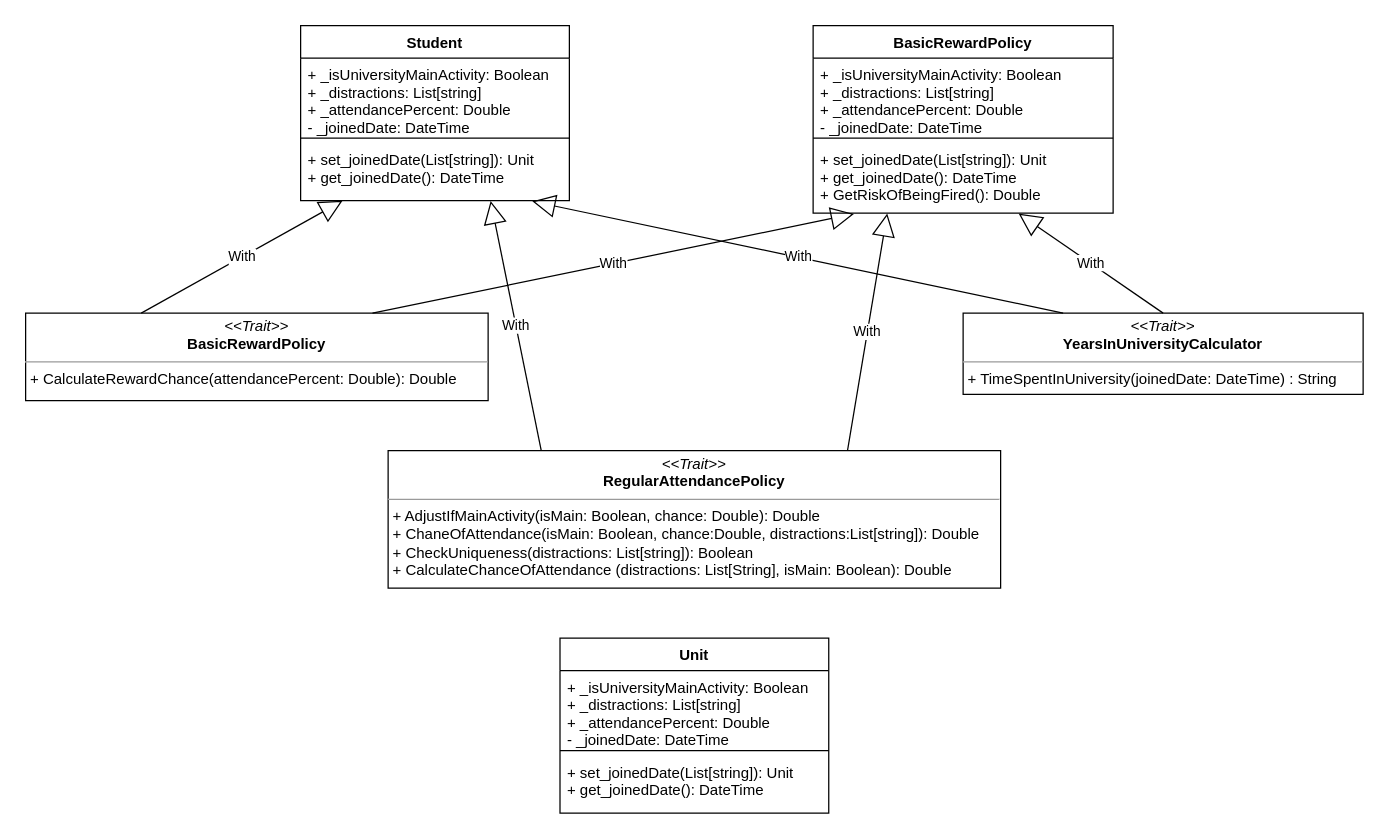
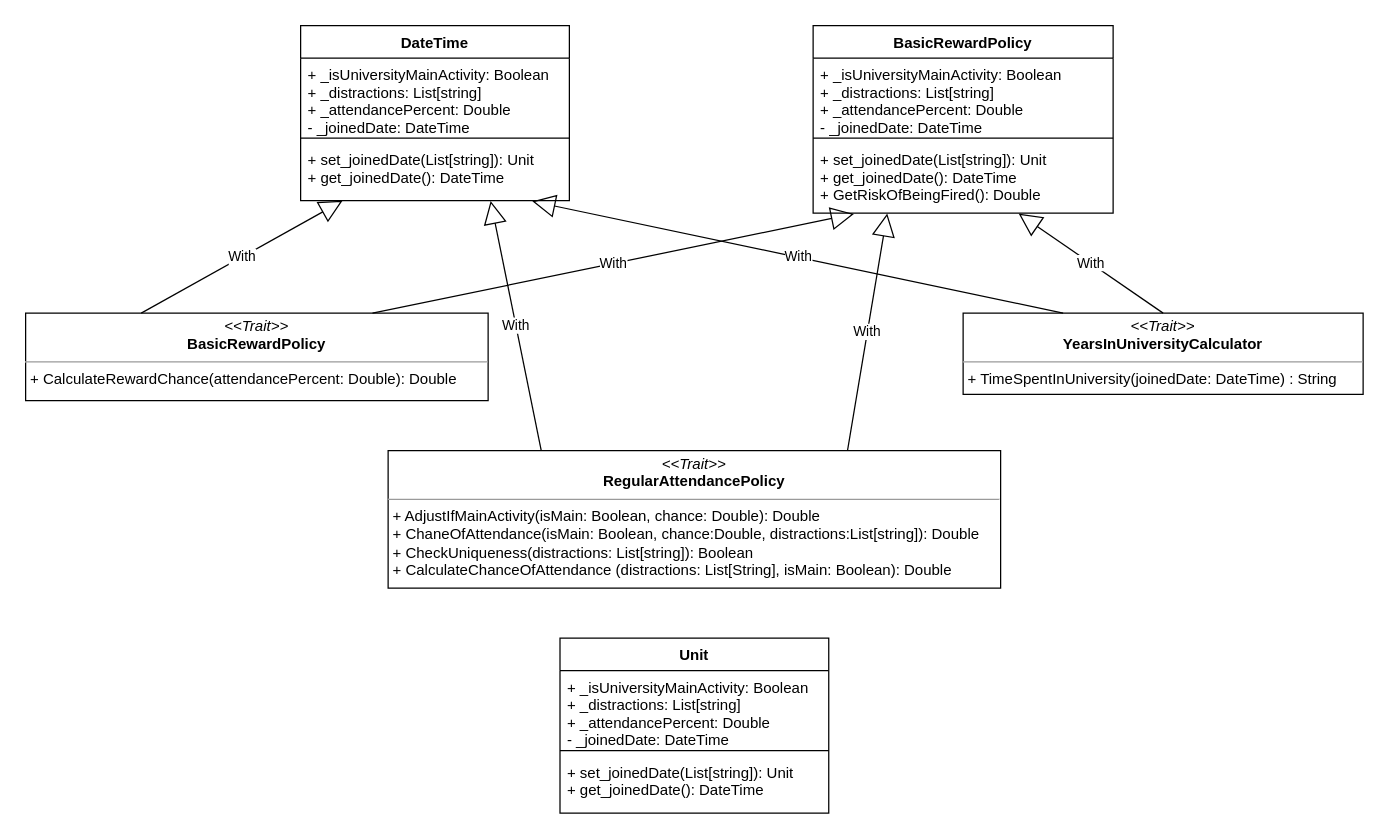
node "Student": label "Student" -> "DateTime"
